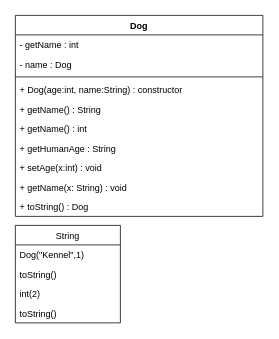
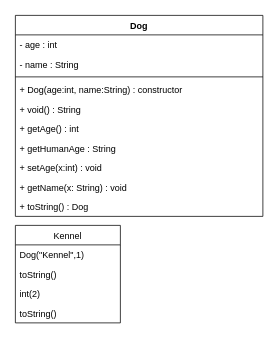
node "- getName : int": label "- getName : int" -> "- age : int"
node "- name : Dog": label "- name : Dog" -> "- name : String"
node "+ getName() : String": label "+ getName() : String" -> "+ void() : String"
node "+ getName() : int": label "+ getName() : int" -> "+ getAge() : int"
node "String": label "String" -> "Kennel"
